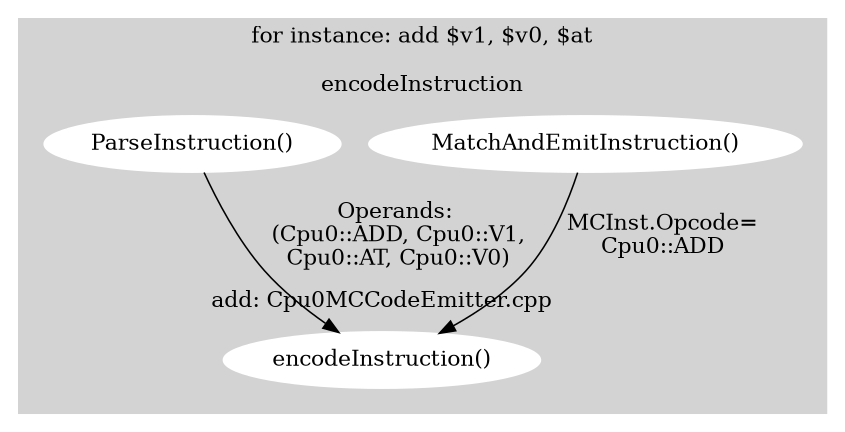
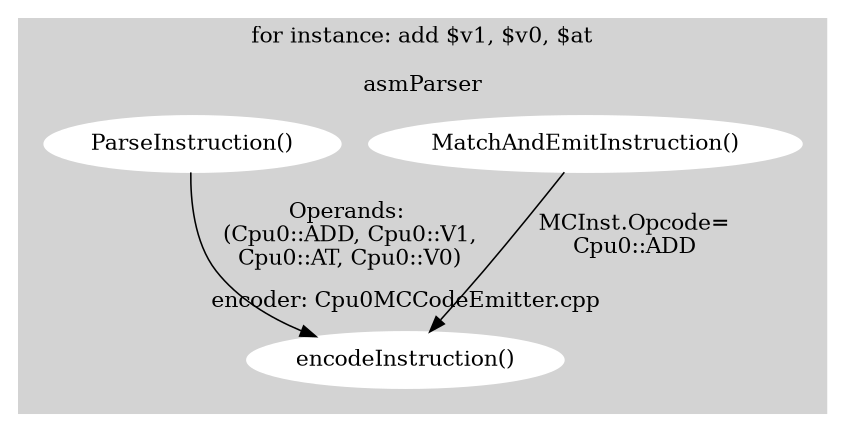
cluster "encodeInstruction": label "encodeInstruction" -> "asmParser"
cluster "add: Cpu0MCCodeEmitter.cpp": label "add: Cpu0MCCodeEmitter.cpp" -> "encoder: Cpu0MCCodeEmitter.cpp"
